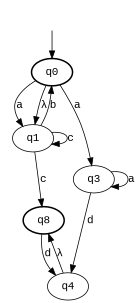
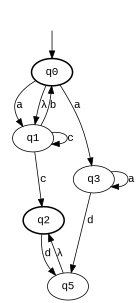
node "q8": label "q8" -> "q2"
node "q4": label "q4" -> "q5"
